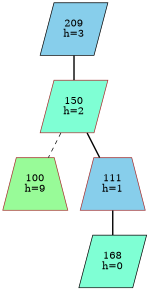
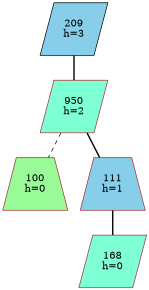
node "150 h=2": label "150 h=2" -> "950 h=2"
node "100 h=9": label "100 h=9" -> "100 h=0"
node "168 h=0": color black -> brown
